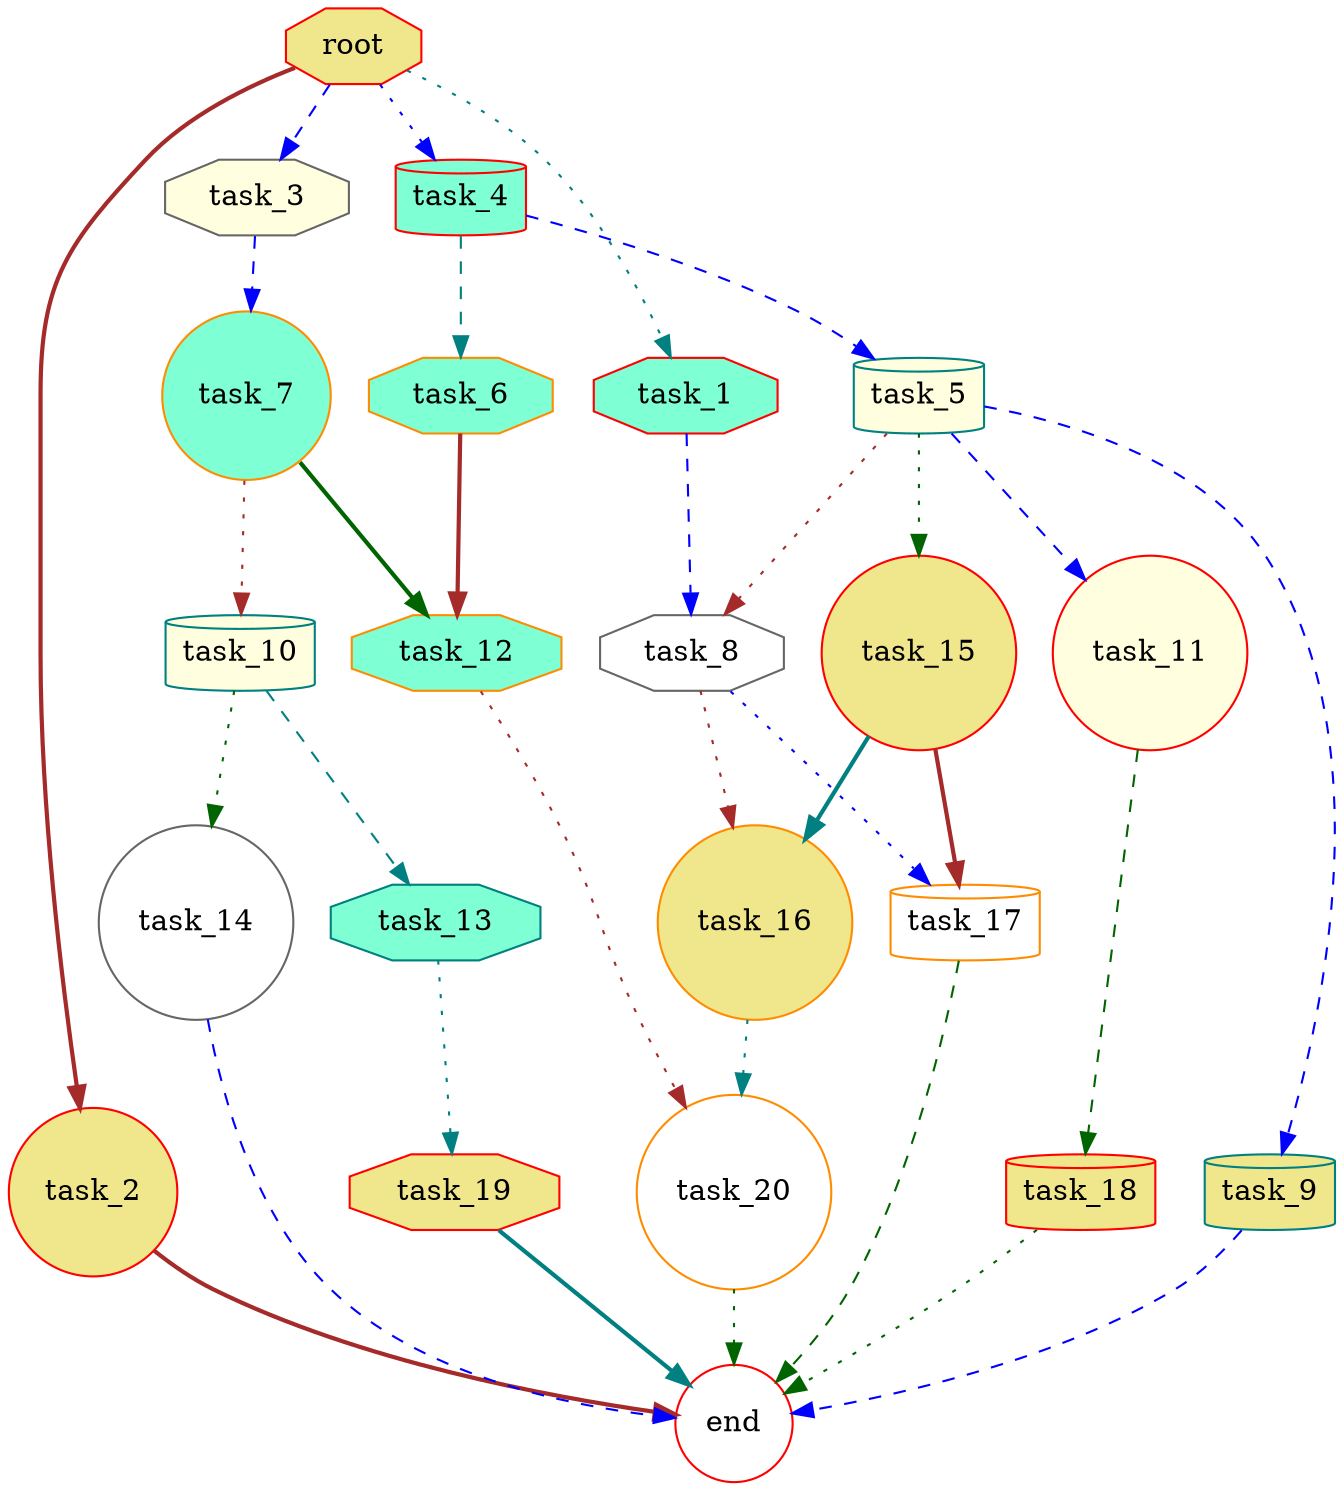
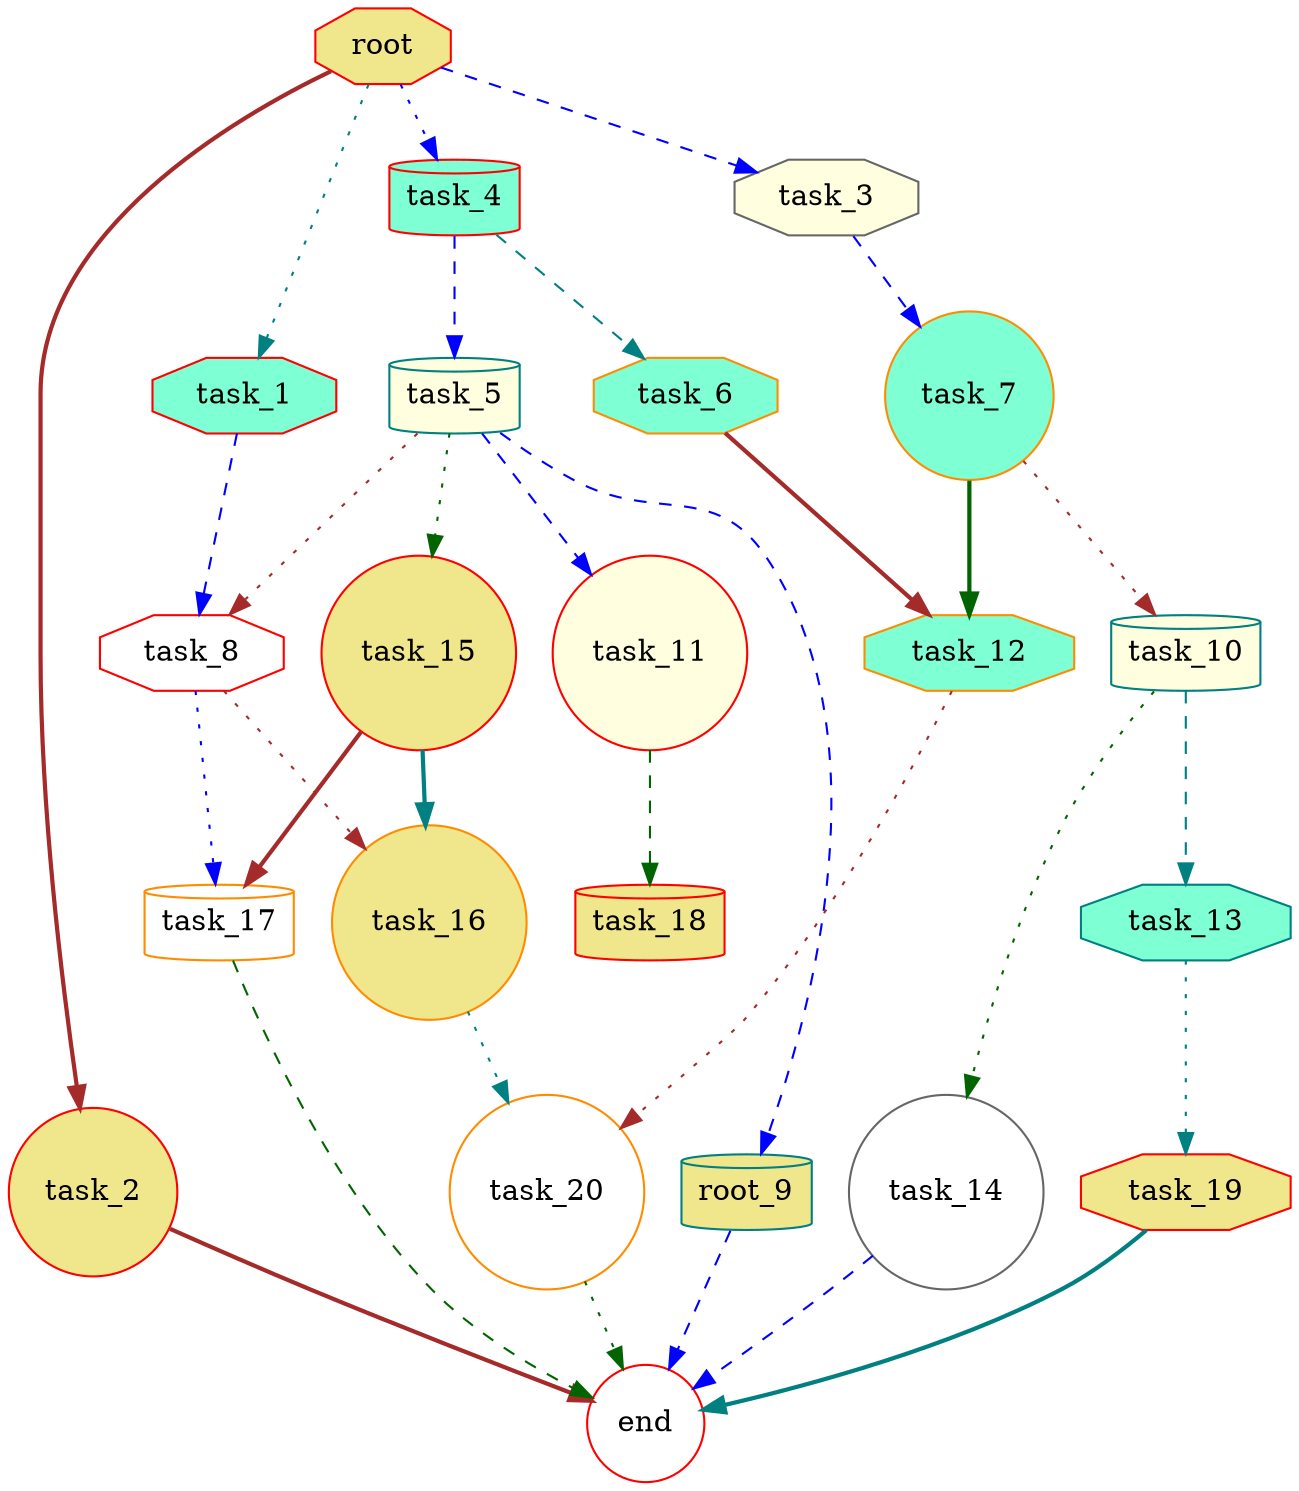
node "task_8": color gray40 -> red
node "task_9": label "task_9" -> "root_9"
edge "task_18" -> "end": removed
